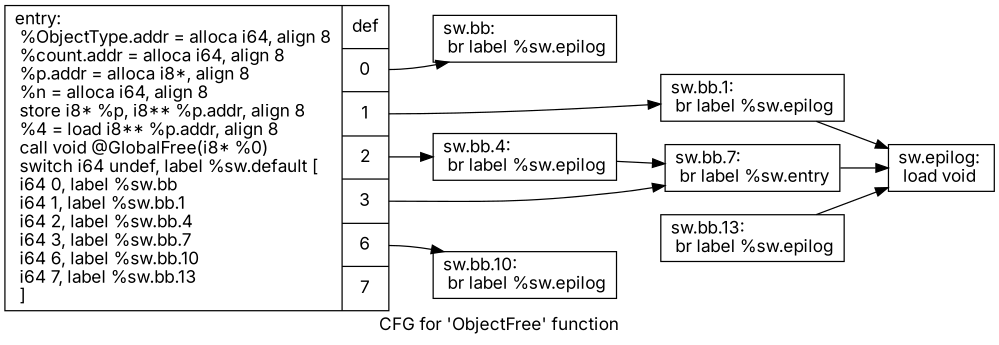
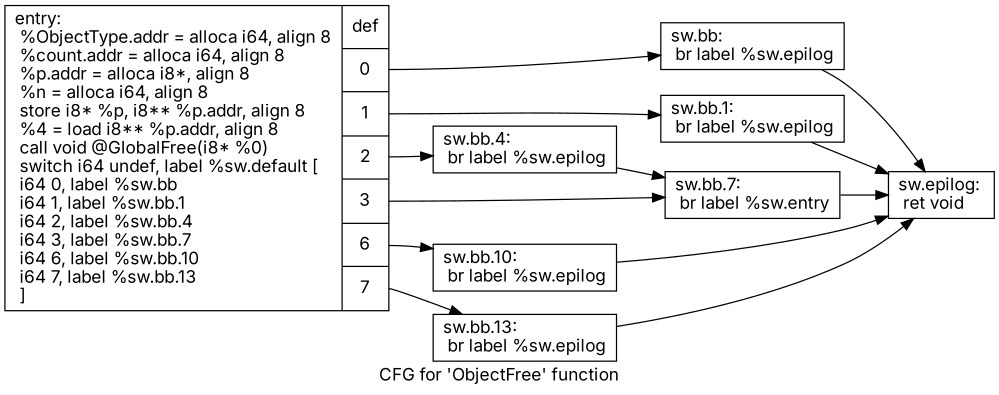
edge "sw.bb:" -> "sw.epilog:": added
node "sw.epilog:": text "load void" -> "ret void"
edge "sw.bb.10:" -> "sw.epilog:": added
edge "entry:" -> "sw.bb.13:": added
